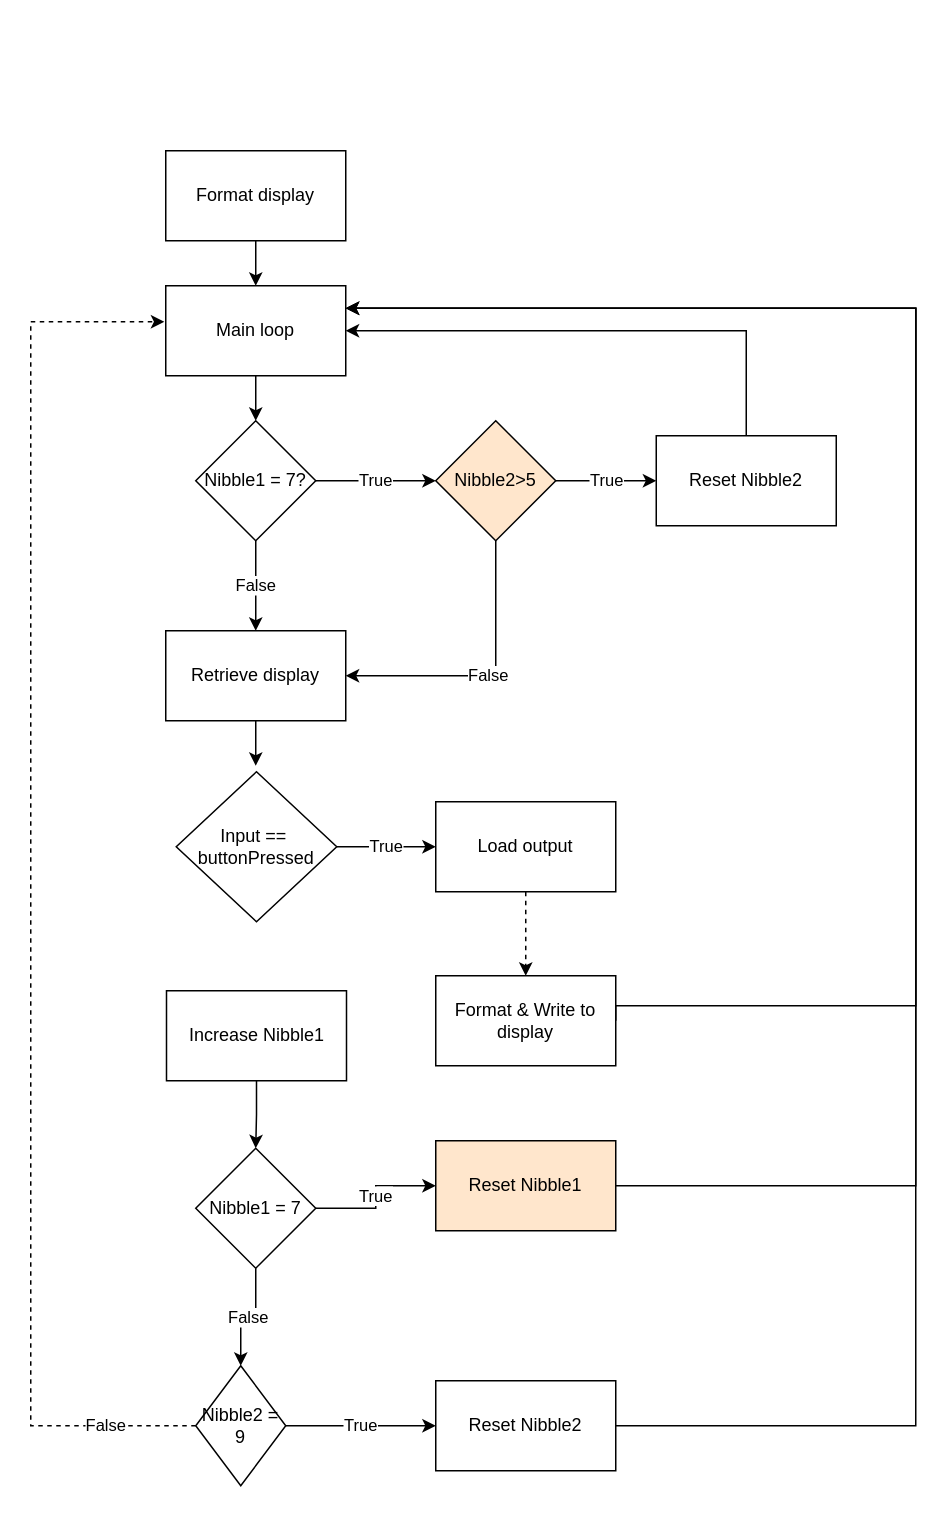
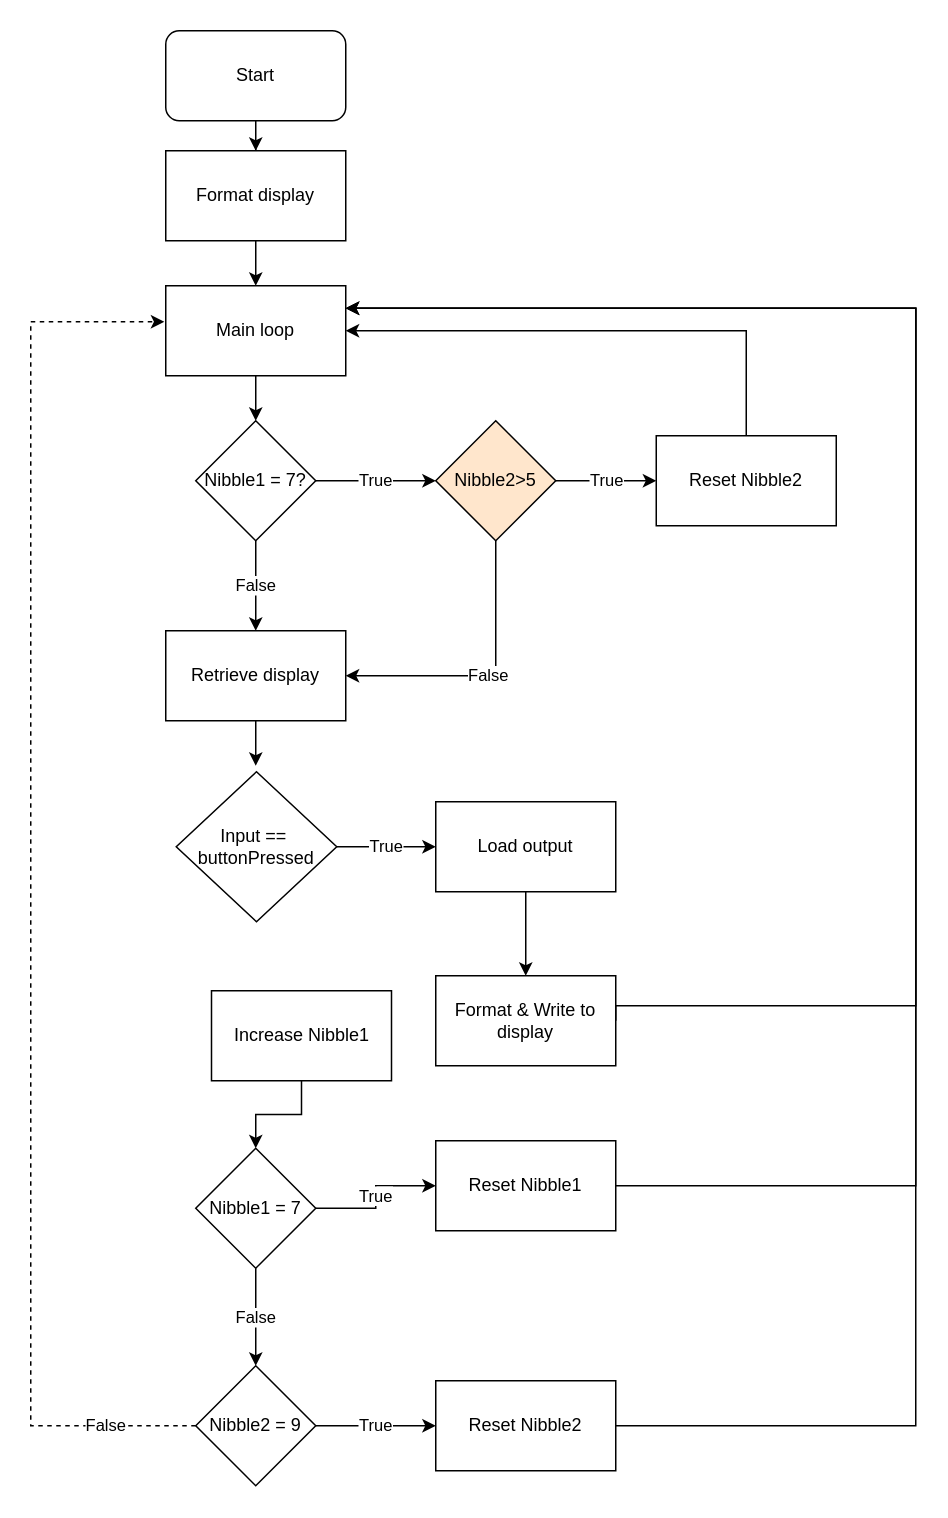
node "Start": added
edge "Start" -> "Format display": added
edge "Load output" -> "Format & Write to display": style dashed -> solid
node "Increase Nibble1": moved (257, 1036) -> (302, 1036)
node "Reset Nibble1": fillcolor #ffe6cc -> #ffffff
node "Nibble2 = 9": size 90x120 -> 120x120
